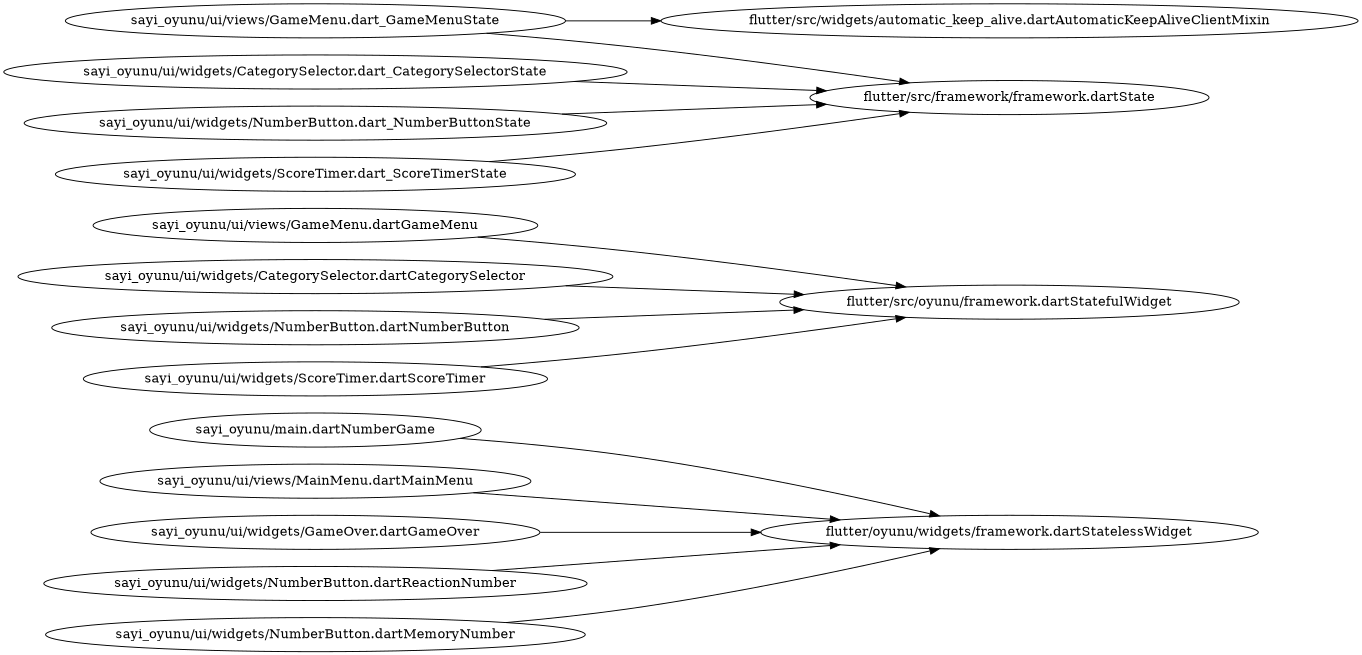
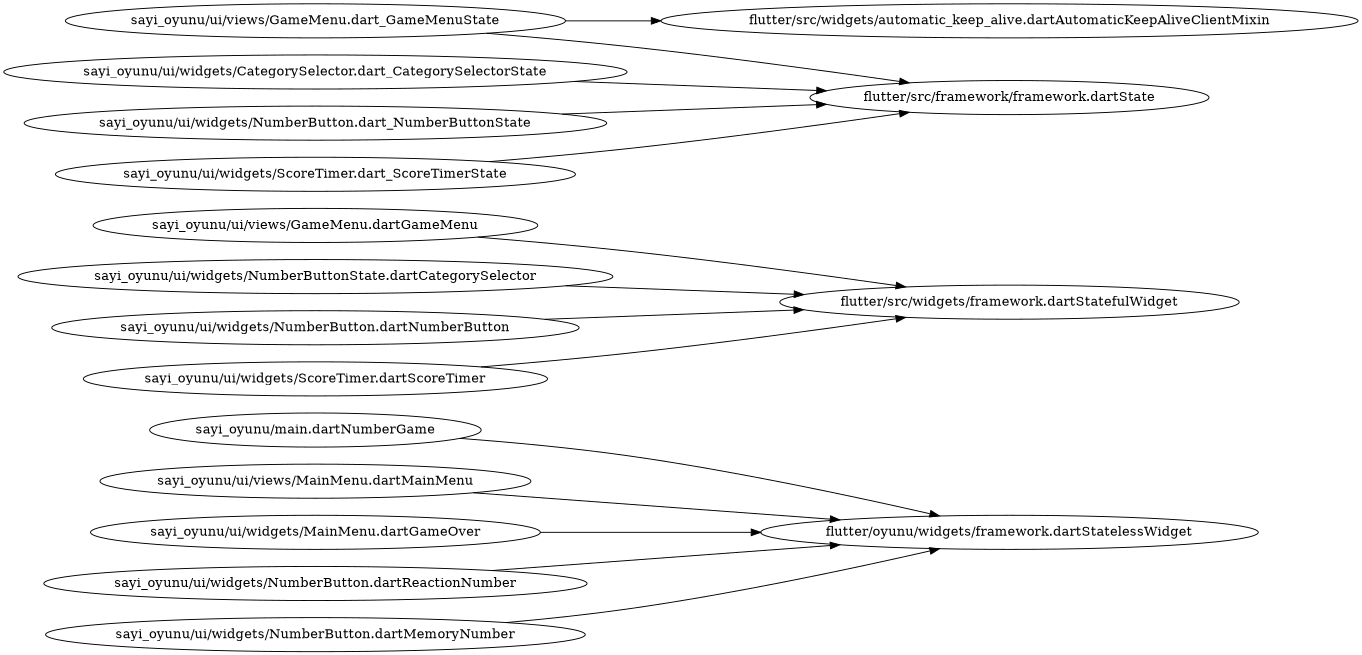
node "sayi_oyunu/ui/widgets/CategorySelector.dartCategorySelector": label "sayi_oyunu/ui/widgets/CategorySelector.dartCategorySelector" -> "sayi_oyunu/ui/widgets/NumberButtonState.dartCategorySelector"
node "flutter/src/oyunu/framework.dartStatefulWidget": label "flutter/src/oyunu/framework.dartStatefulWidget" -> "flutter/src/widgets/framework.dartStatefulWidget"
node "sayi_oyunu/ui/widgets/GameOver.dartGameOver": label "sayi_oyunu/ui/widgets/GameOver.dartGameOver" -> "sayi_oyunu/ui/widgets/MainMenu.dartGameOver"
